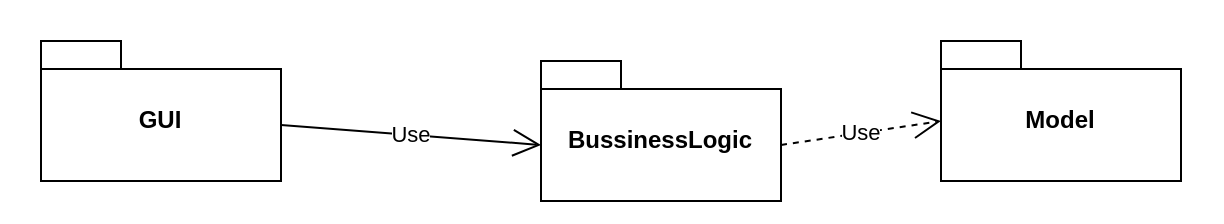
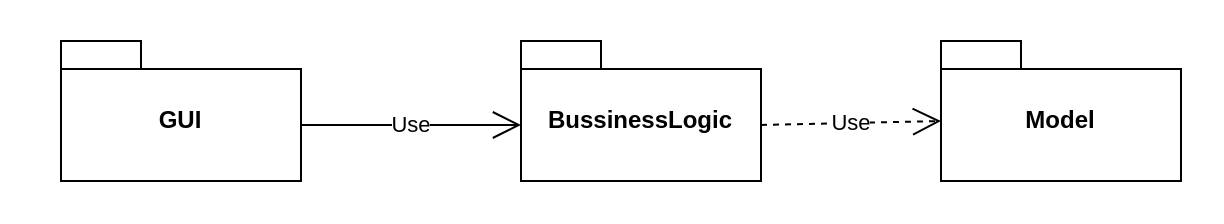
node "GUI": moved (161, 111) -> (181, 111)
node "BussinessLogic": moved (661, 131) -> (641, 111)
